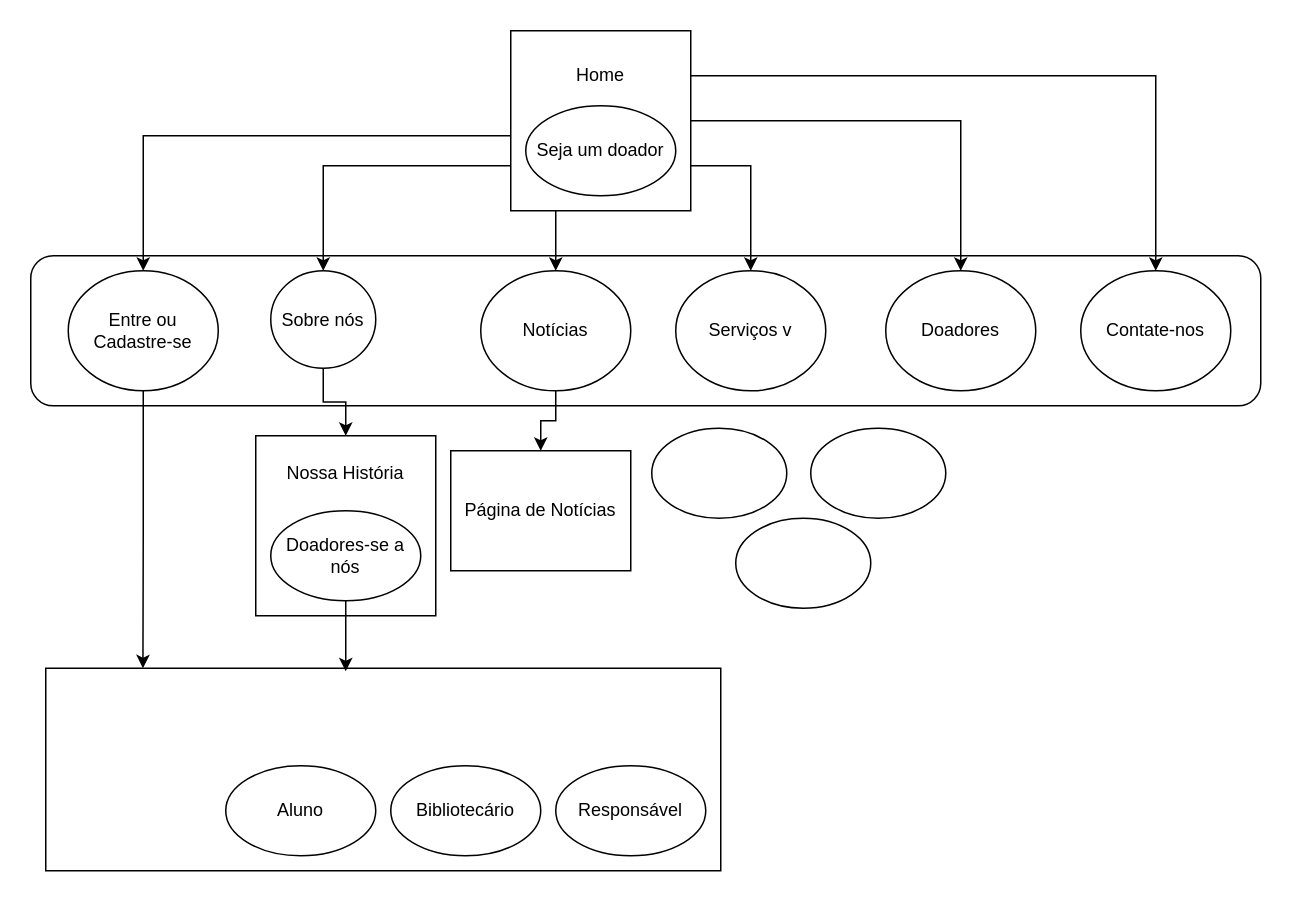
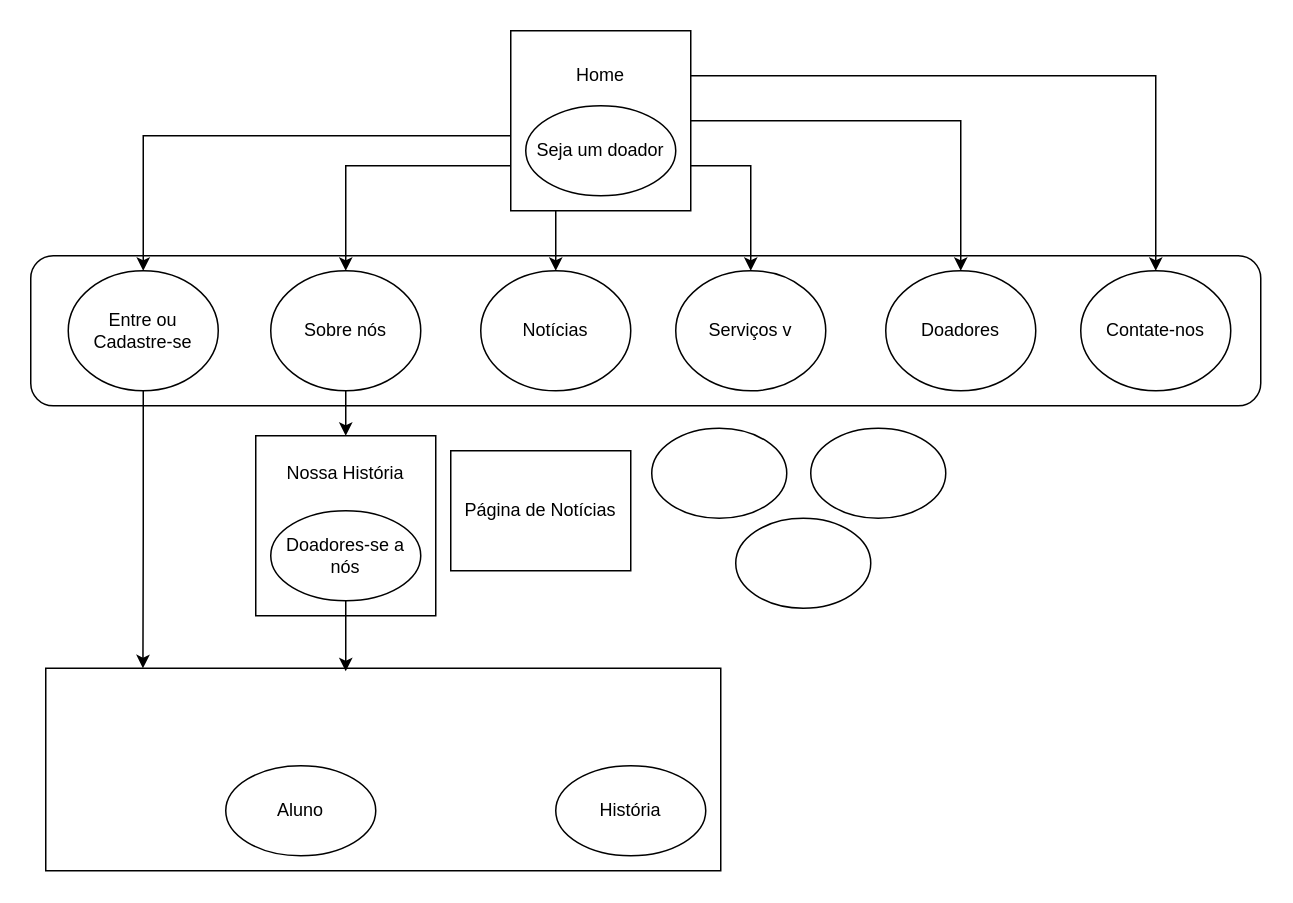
node "Sobre nós": size 105x98 -> 150x120
edge "Notícias" -> "Página de Notícias": removed
node "Bibliotecário": removed
node "Responsável": label "Responsável" -> "História"
